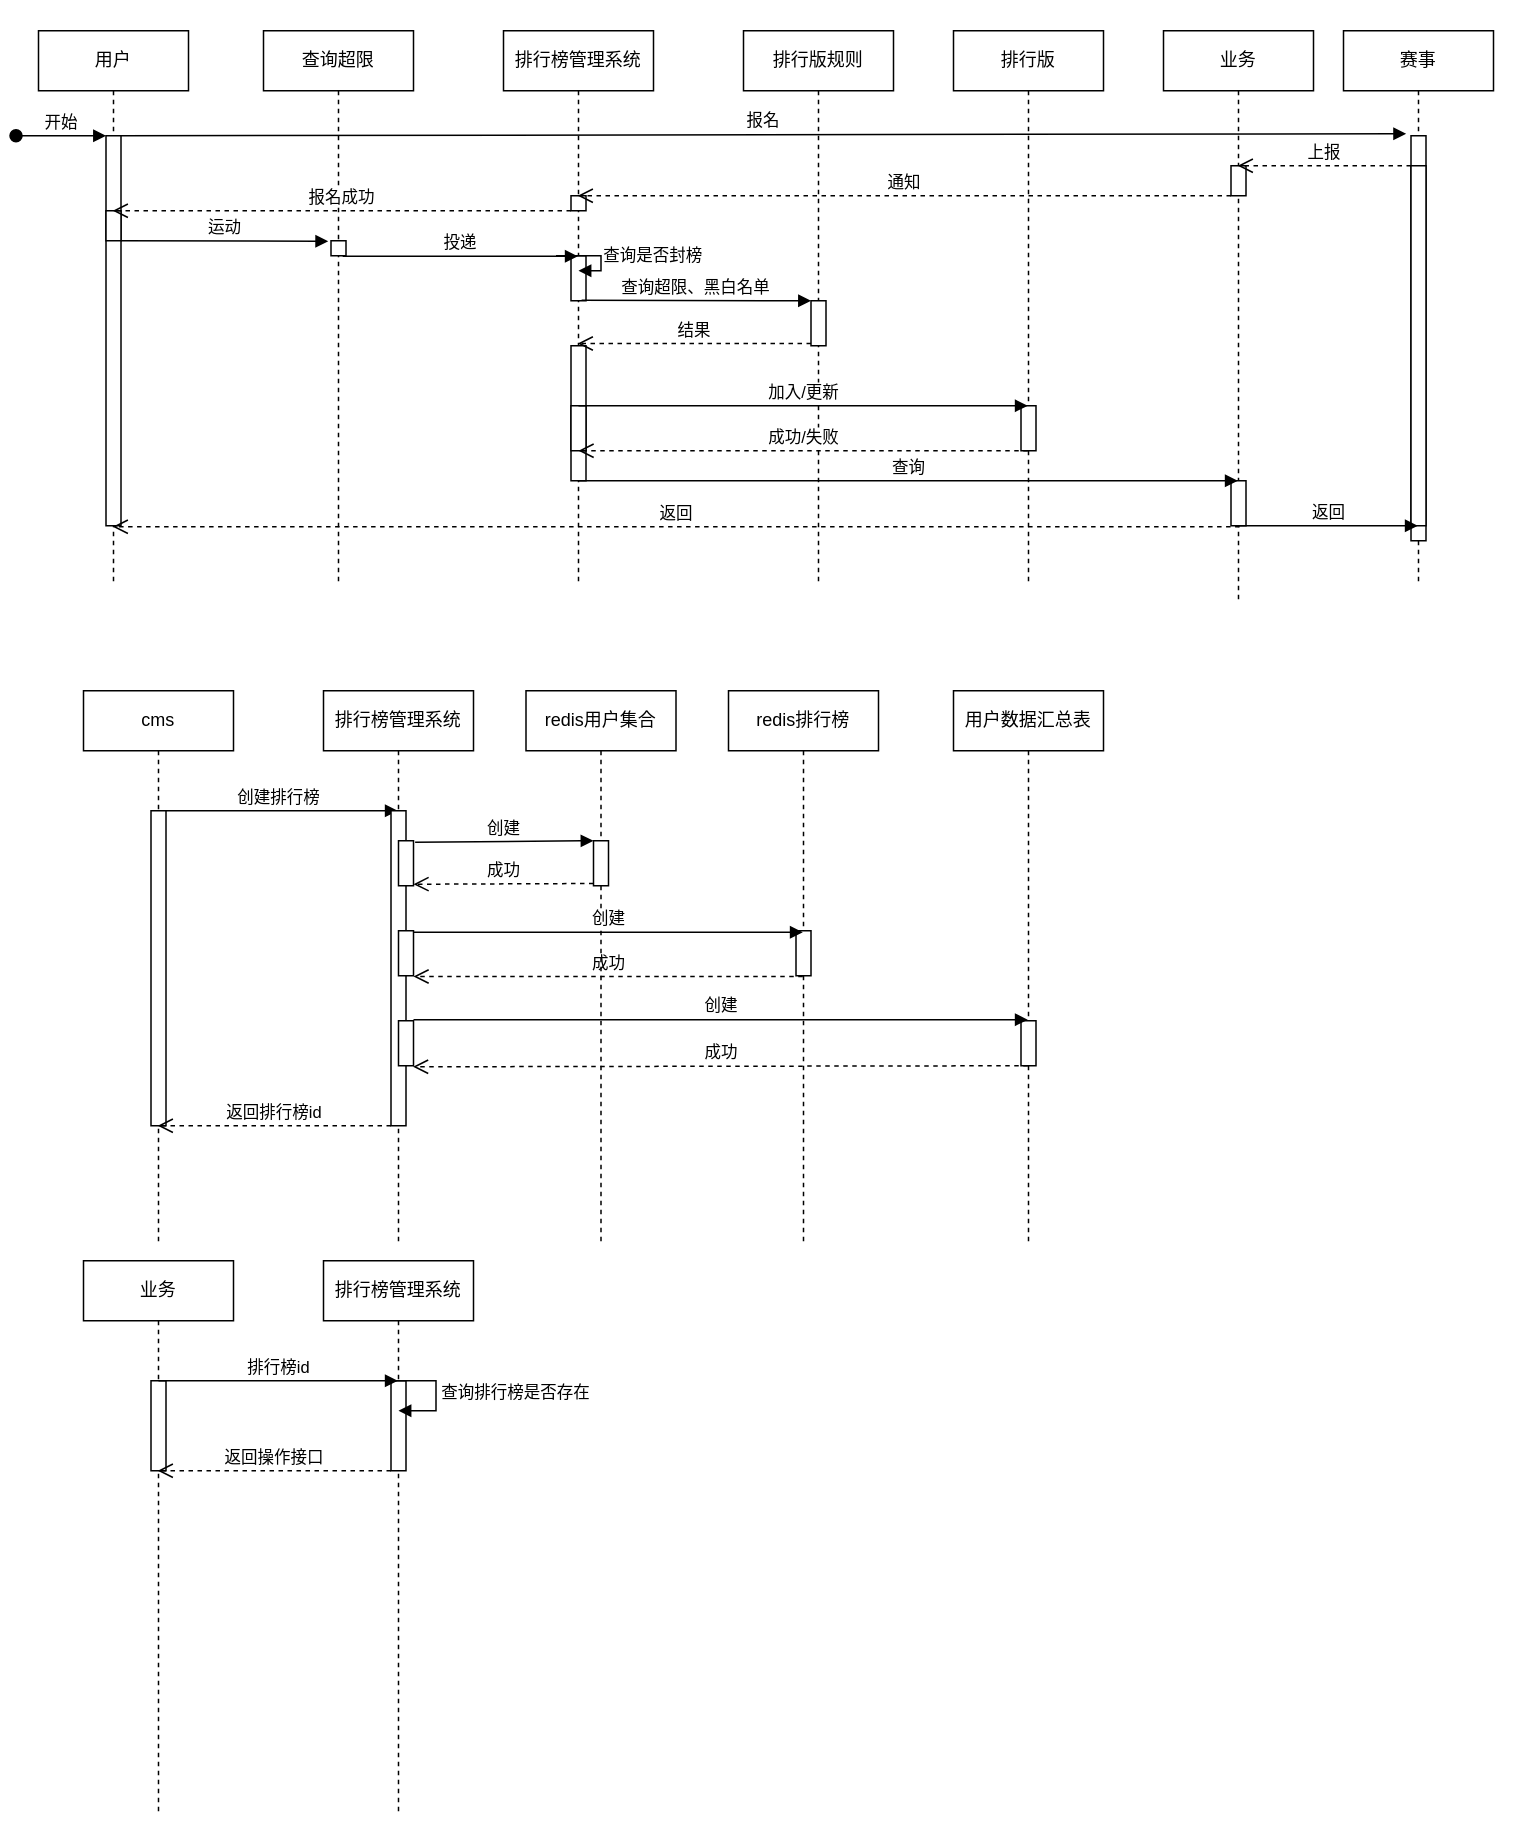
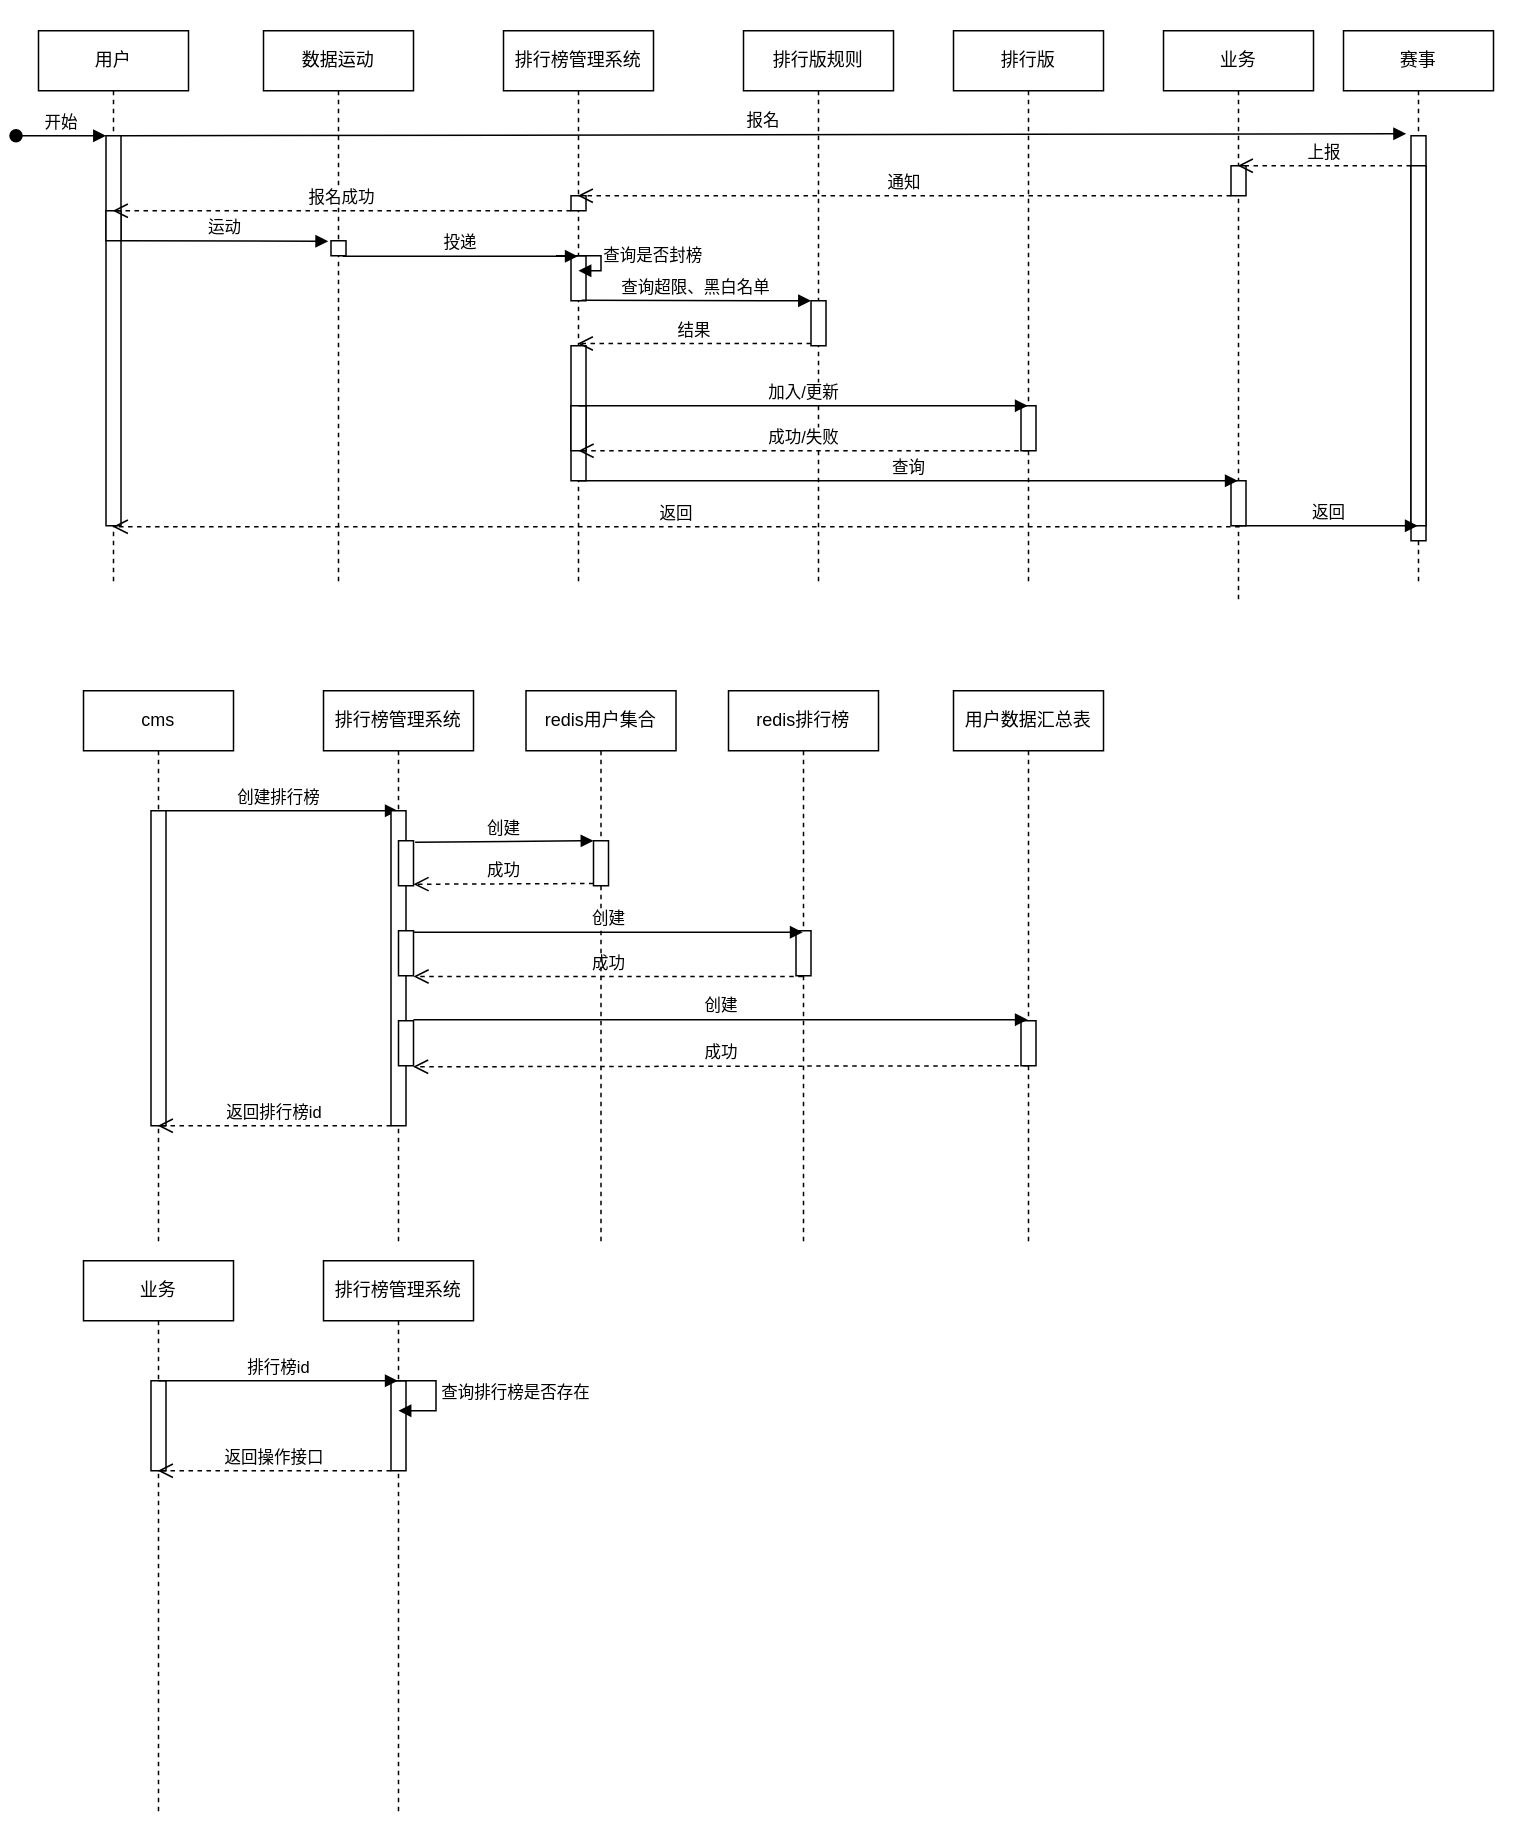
node "查询超限": label "查询超限" -> "数据运动"
